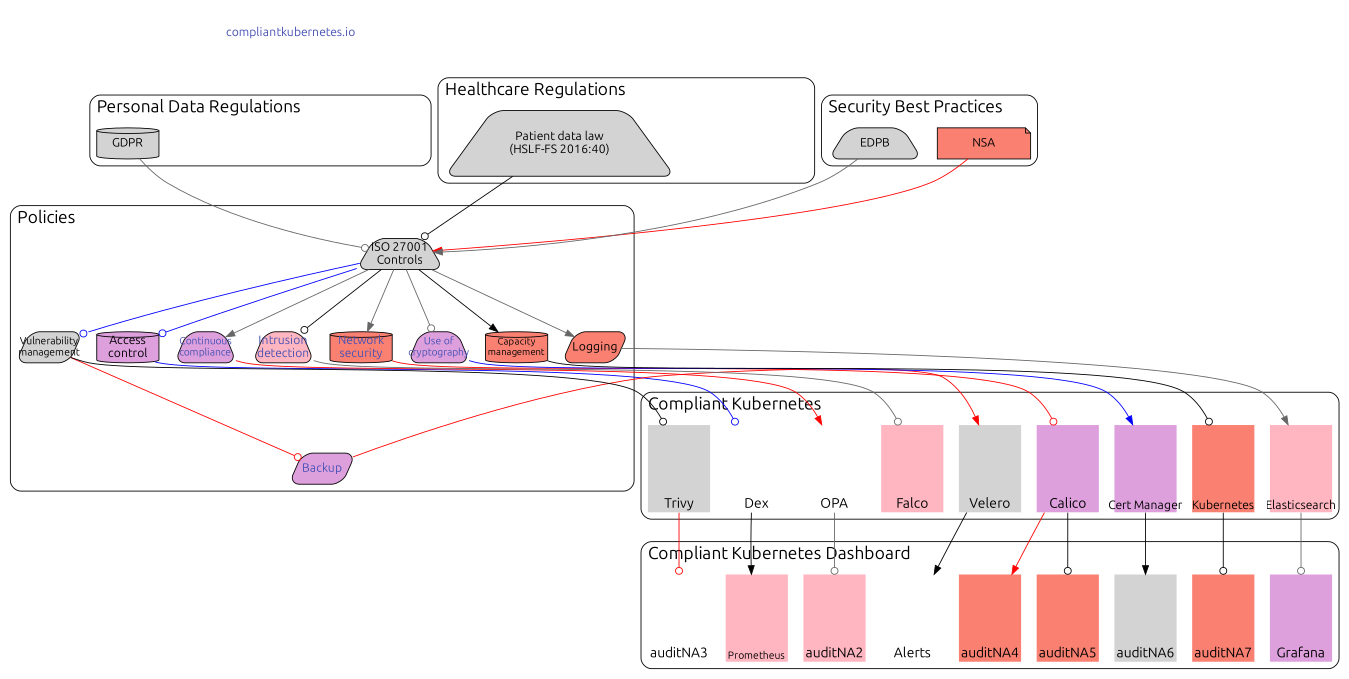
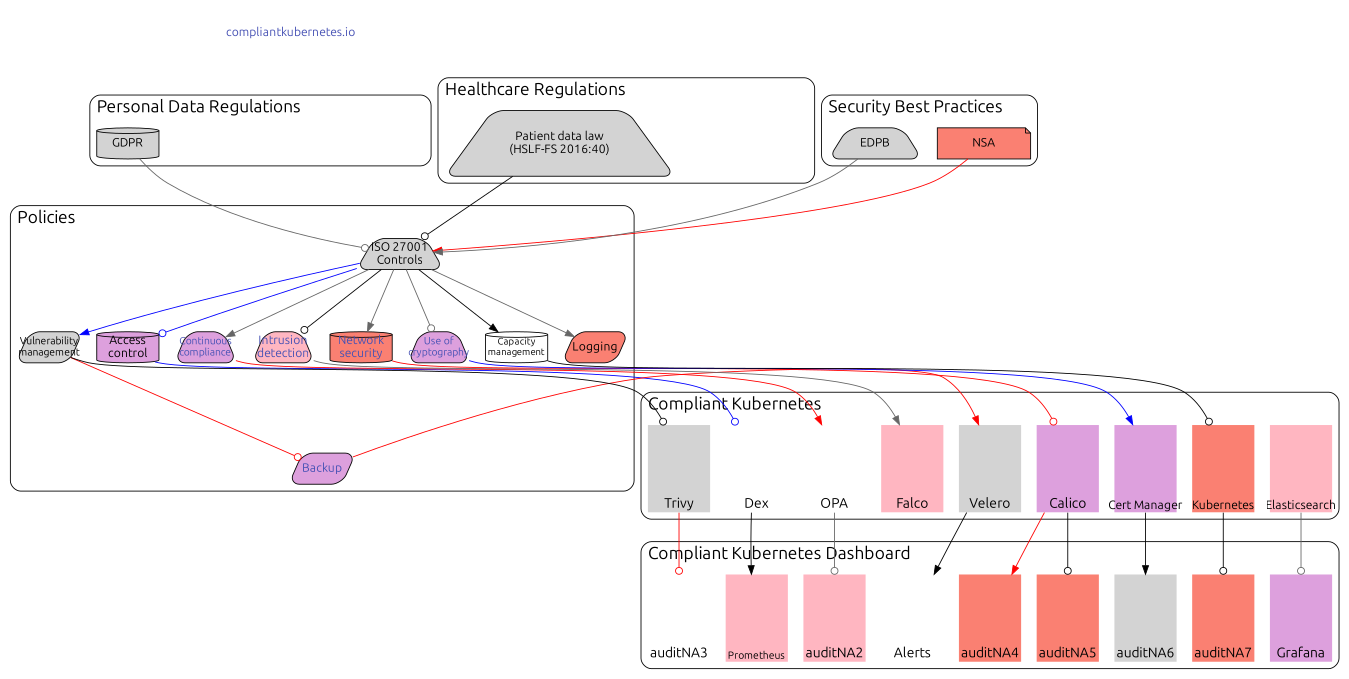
edge "ISO 27001 Controls" -> "Vulnerability management": arrowhead odot -> normal
node "Capacity management": fillcolor salmon -> white
edge "Logging" -> "Elasticsearch": removed
edge "Intrusion detection" -> "Falco": arrowhead odot -> normal
